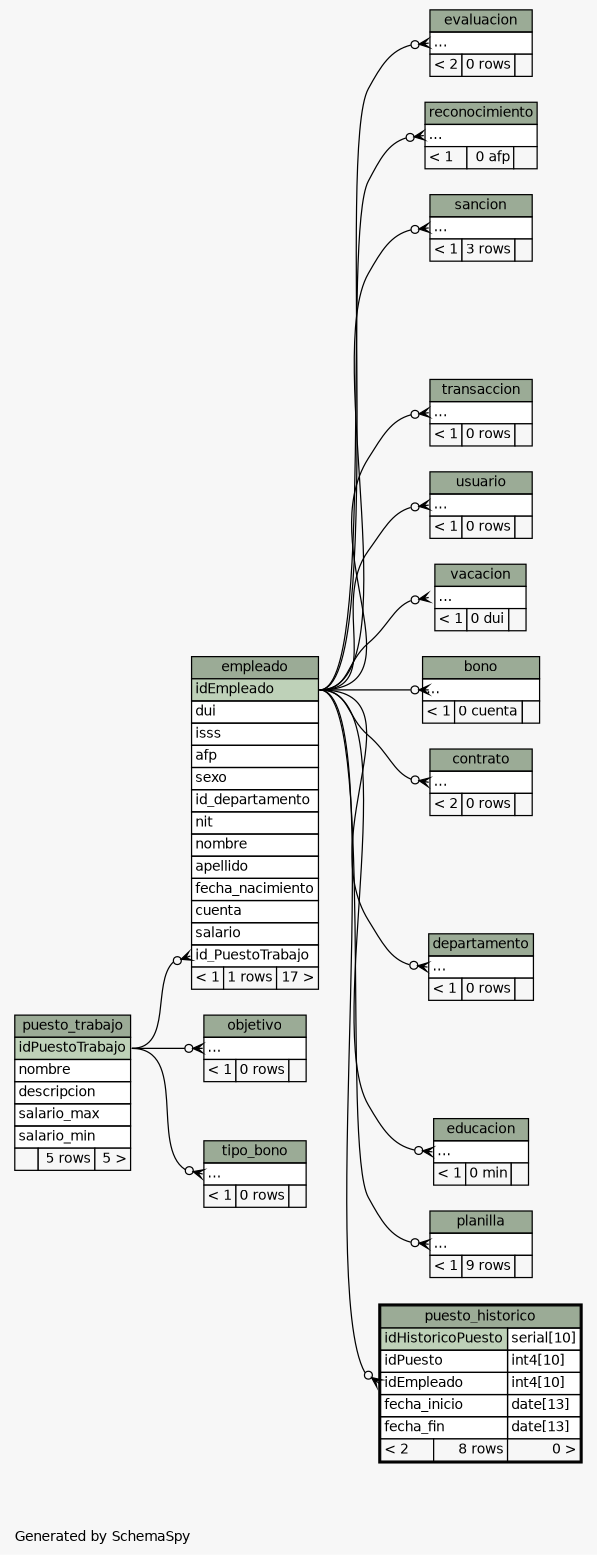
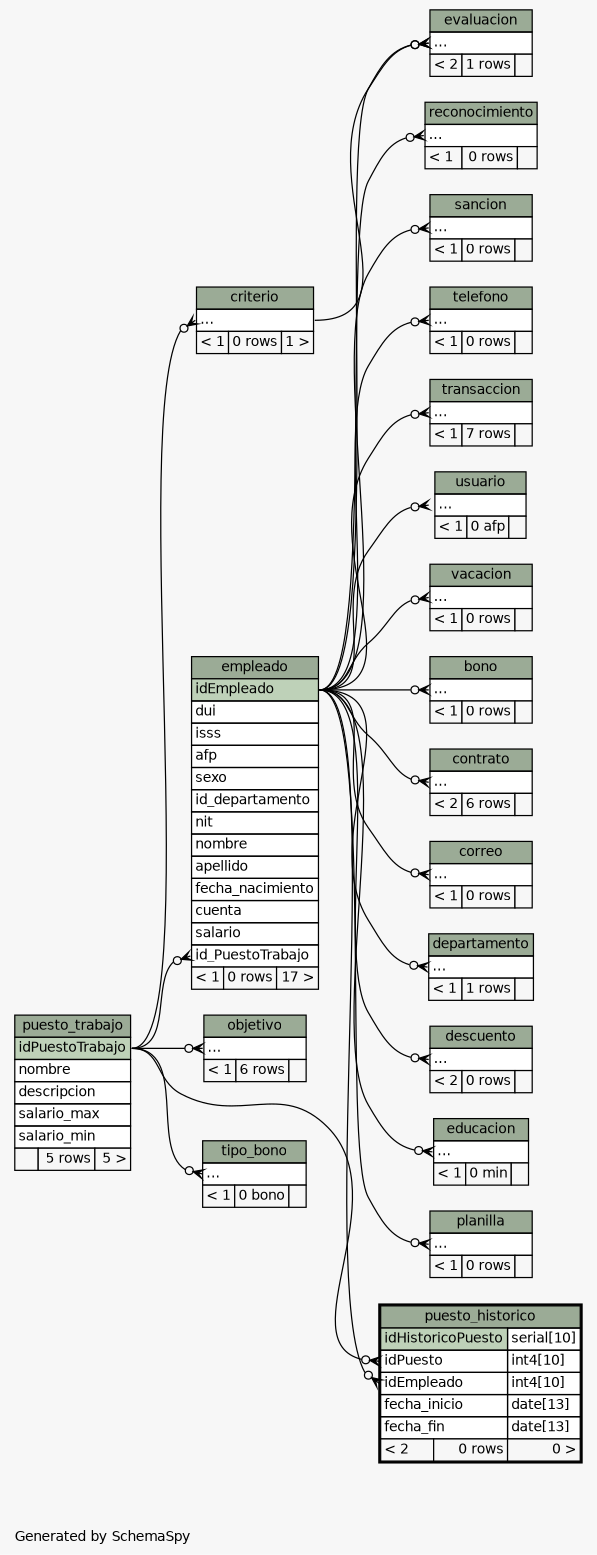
node "evaluacion": text "0 rows" -> "1 rows"
node "reconocimiento": text "0 afp" -> "0 rows"
node "sancion": text "3 rows" -> "0 rows"
node "criterio": added
node "telefono": added
node "transaccion": text "0 rows" -> "7 rows"
node "usuario": text "0 rows" -> "0 afp"
node "vacacion": text "0 dui" -> "0 rows"
node "bono": text "0 cuenta" -> "0 rows"
node "contrato": text "0 rows" -> "6 rows"
node "correo": added
node "empleado": text "1 rows" -> "0 rows"
node "departamento": text "0 rows" -> "1 rows"
node "descuento": added
node "objetivo": text "0 rows" -> "6 rows"
edge "puesto_trabajo" -> "puesto_historico": added
node "tipo_bono": text "0 rows" -> "0 bono"
node "planilla": text "9 rows" -> "0 rows"
node "puesto_historico": text "8 rows" -> "0 rows"
